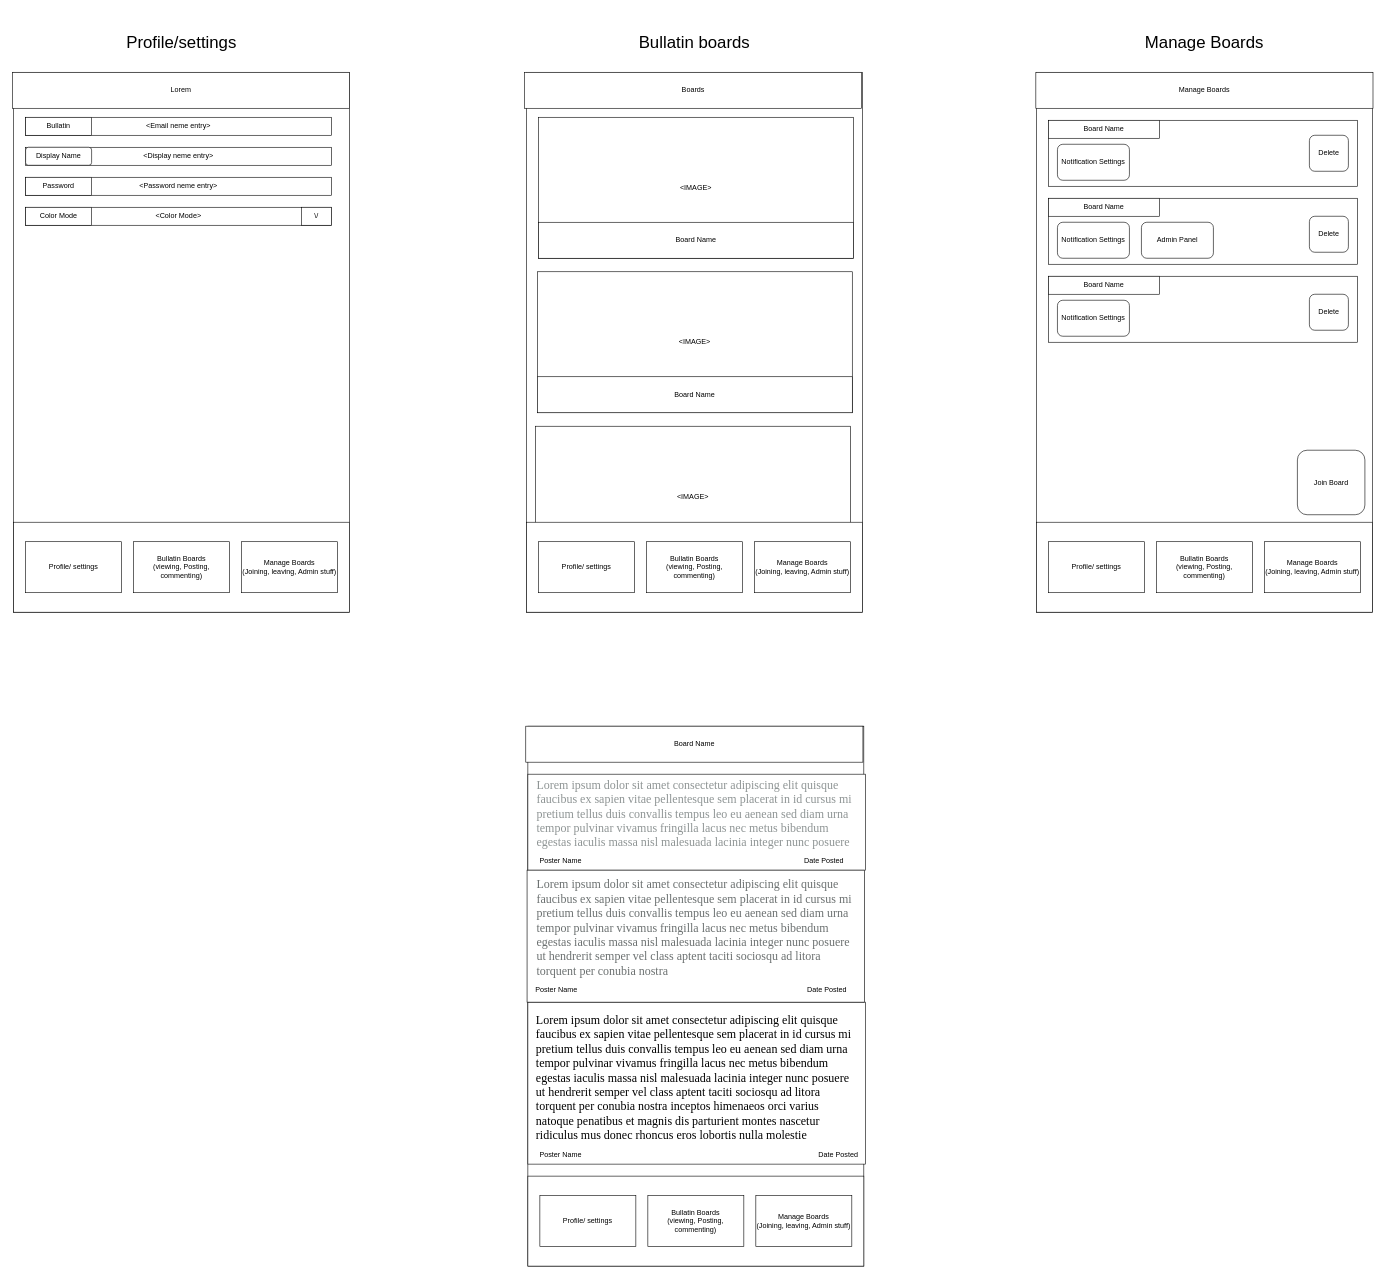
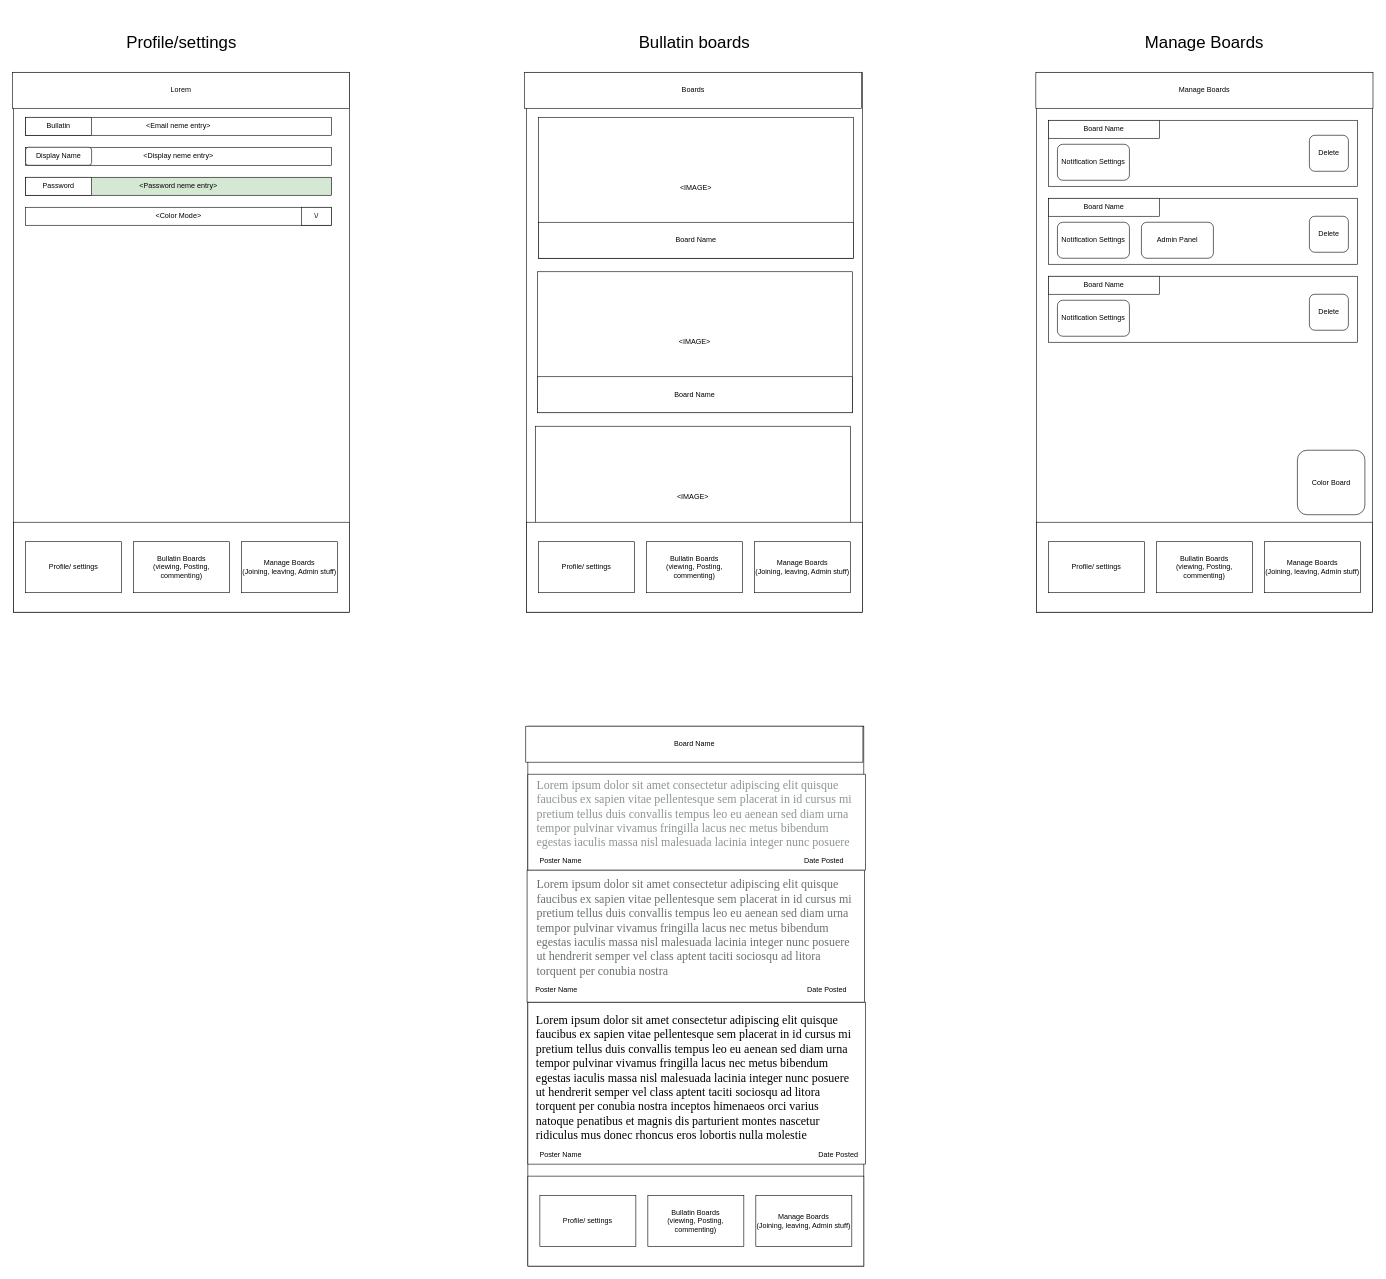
node "<Password neme entry>": fillcolor #ffffff -> #d5e8d4
node "Color Mode": removed
node "Join Board": label "Join Board" -> "Color Board"
